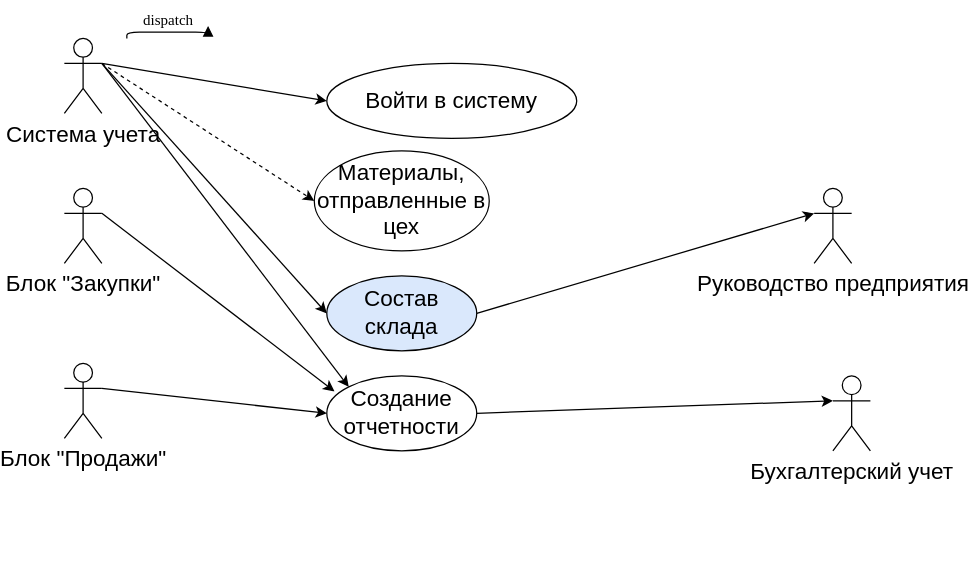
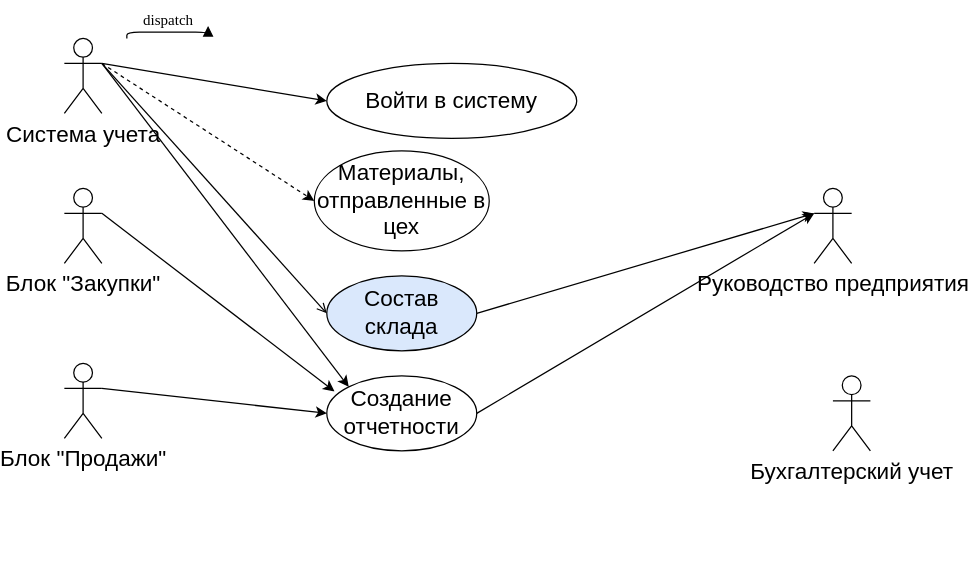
edge "Система учета" -> "Состав склада": arrowhead classic -> open
edge "Создание отчетности" -> "Руководство предприятия": added
edge "Создание отчетности" -> "Бухгалтерский учет": removed
